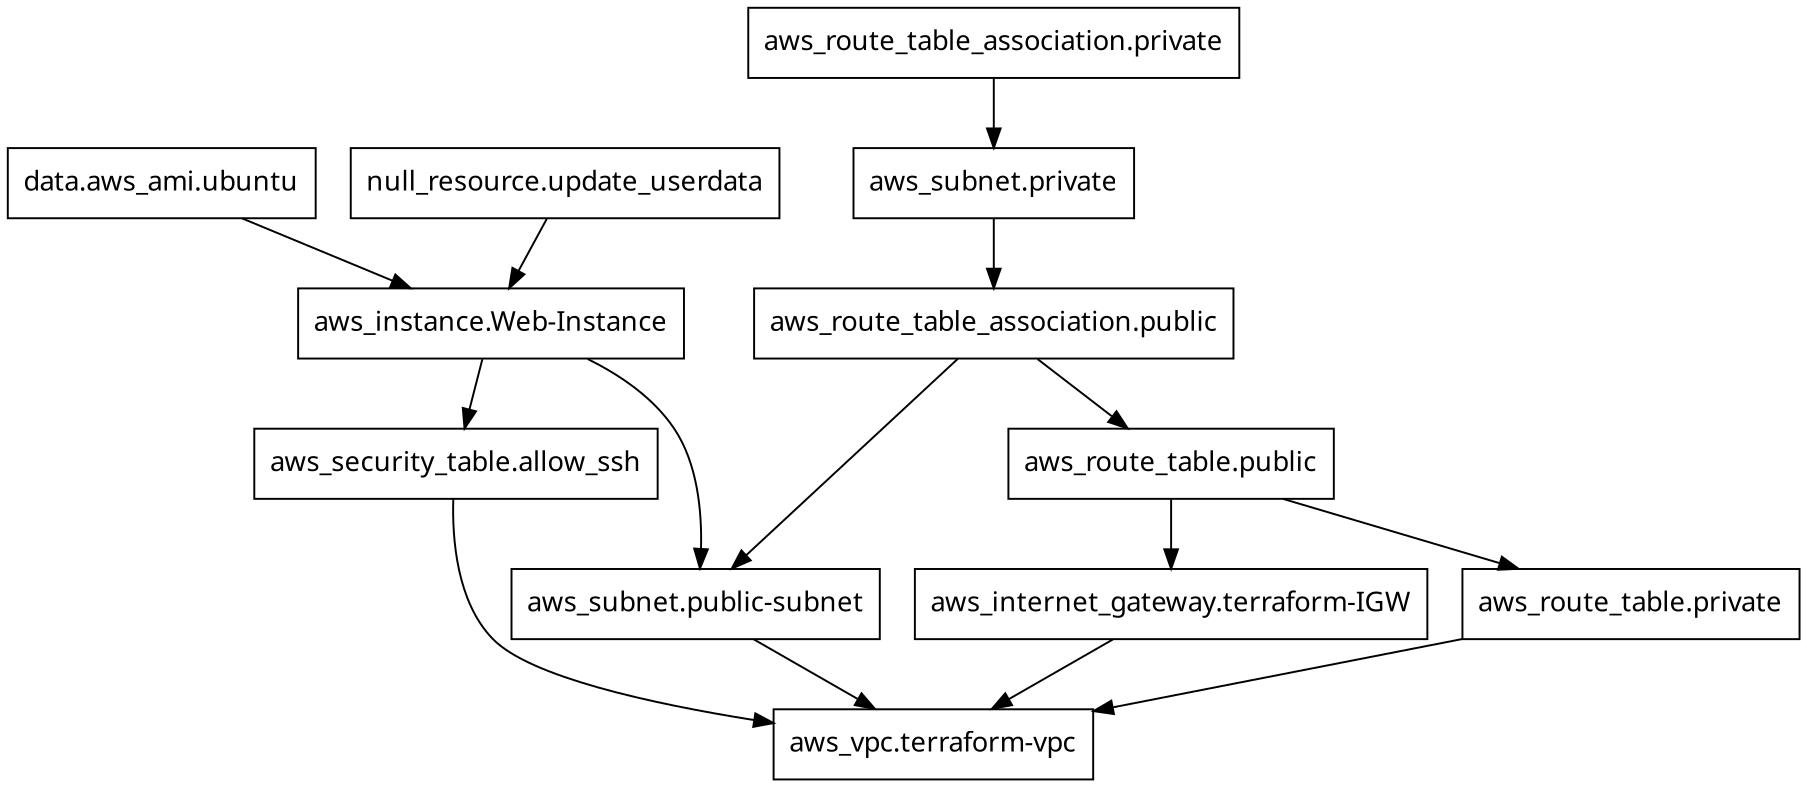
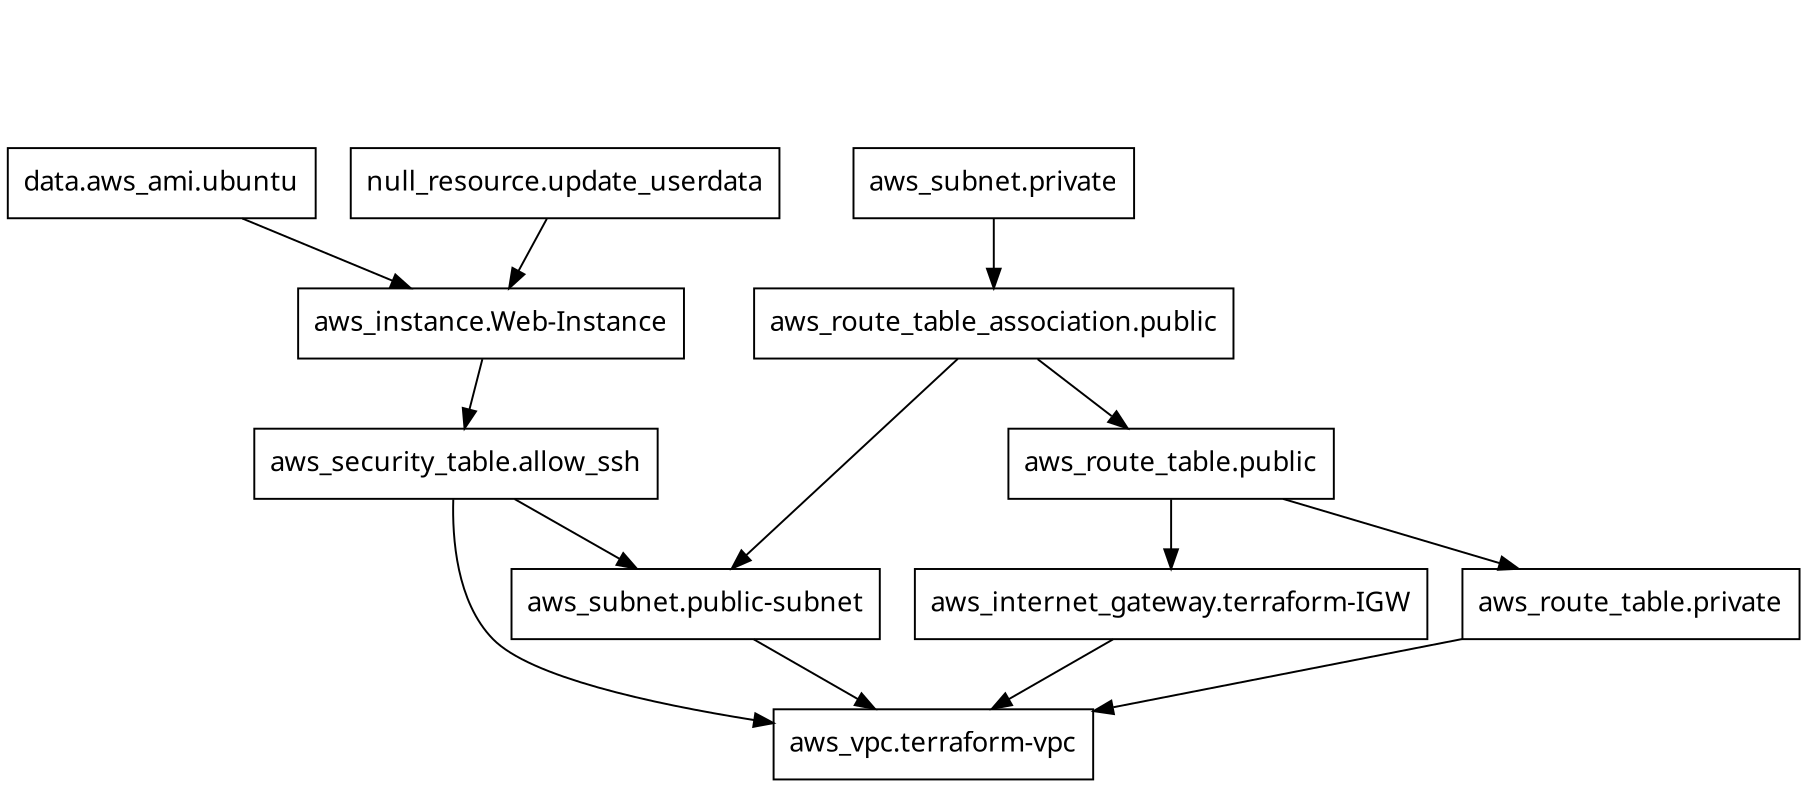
node "aws_route_table_association.private": removed
edge "aws_instance.Web-Instance" -> "aws_subnet.public-subnet": now "aws_security_table.allow_ssh" -> "aws_subnet.public-subnet"
